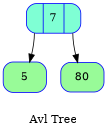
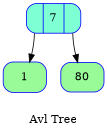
node "5": label "5" -> "1"
